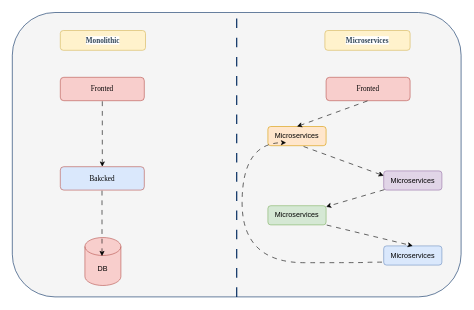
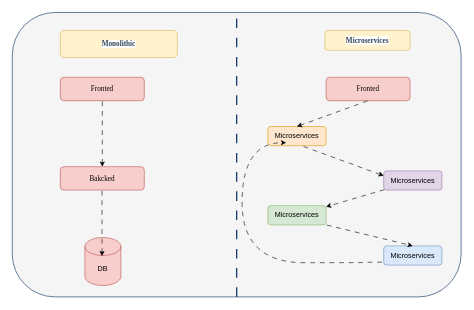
node "Monolithic": size 85x20 -> 117x27
node "Bakcked": fillcolor #dae8fc -> #f8cecc
